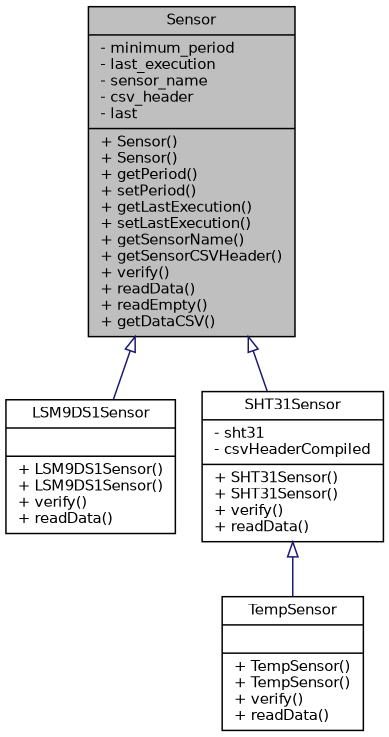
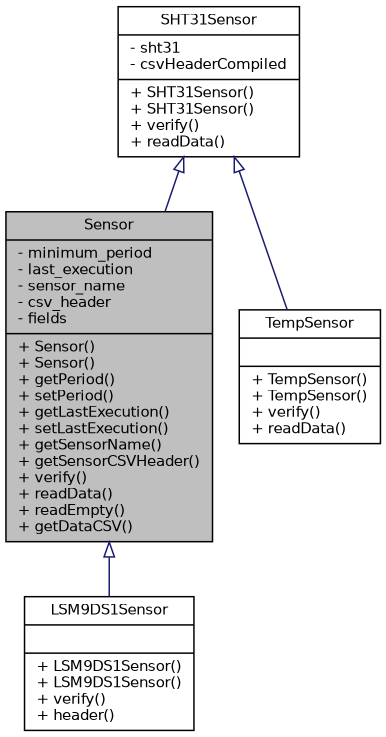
node "Sensor": text "- last" -> "- fields"
edge "SHT31Sensor" -> "Sensor": reversed
node "LSM9DS1Sensor": text "+ readData()" -> "+ header()"
